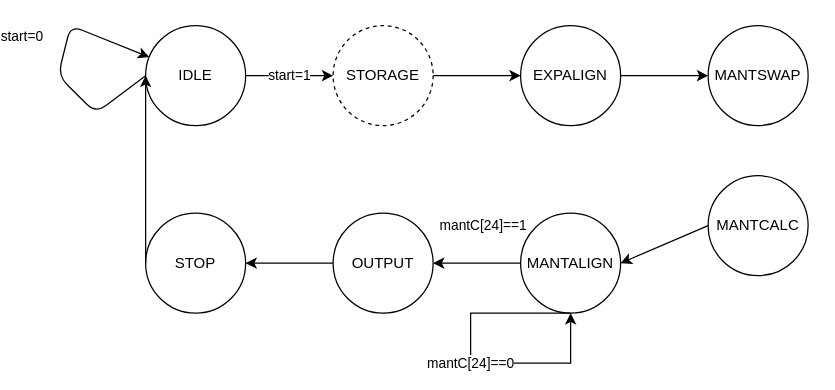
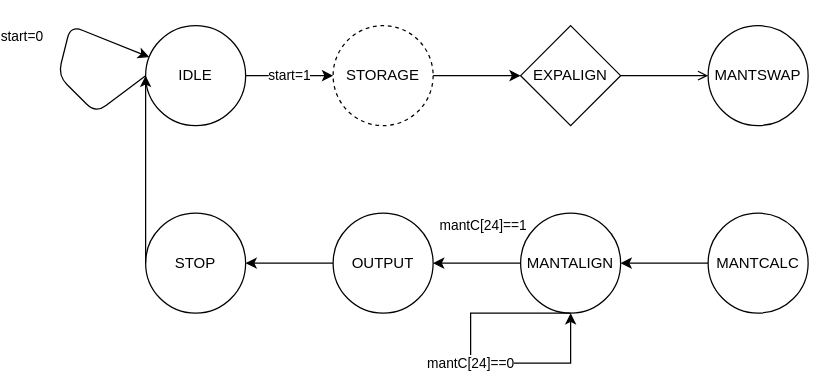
node "EXPALIGN": shape ellipse -> diamond
edge "EXPALIGN" -> "MANTSWAP": arrowhead classic -> open
node "MANTCALC": moved (758, 226) -> (758, 263)
